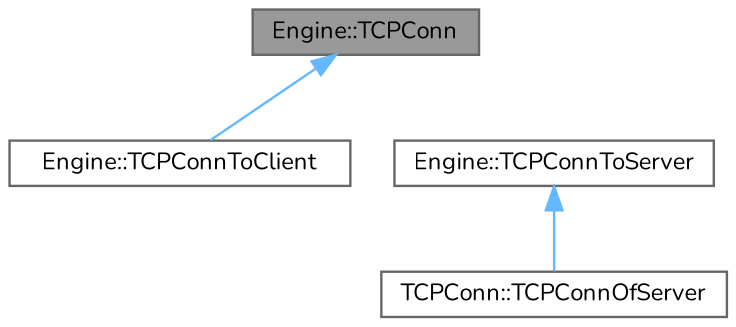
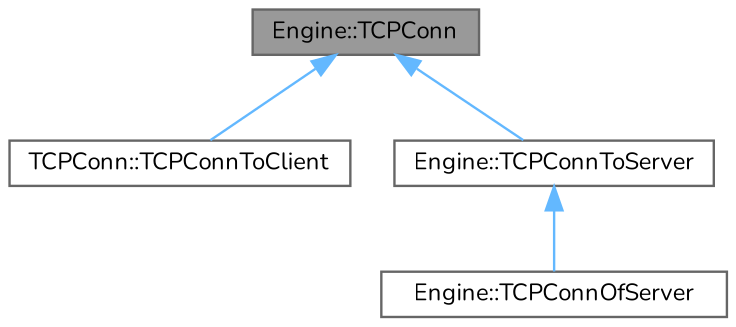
edge "Engine::TCPConnToServer" -> "Engine::TCPConn": added
node "Engine::TCPConnToClient": label "Engine::TCPConnToClient" -> "TCPConn::TCPConnToClient"
node "TCPConn::TCPConnOfServer": label "TCPConn::TCPConnOfServer" -> "Engine::TCPConnOfServer"
